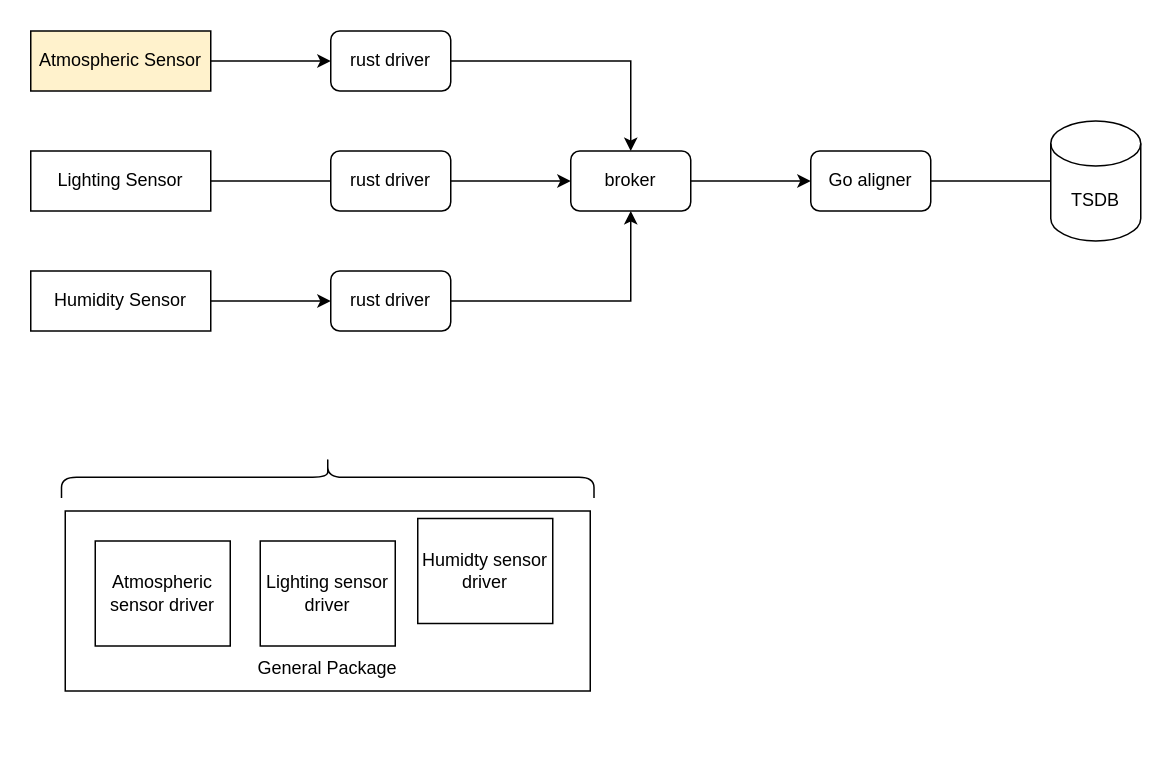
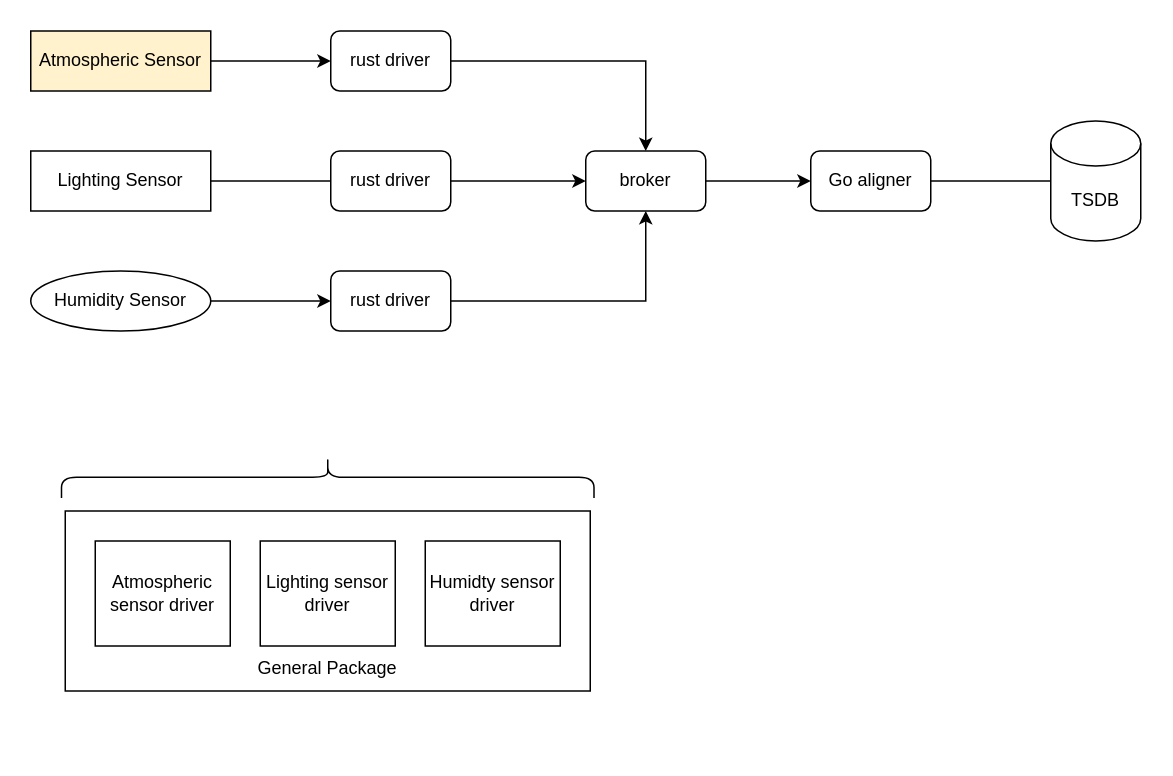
node "broker": moved (631, 181) -> (646, 181)
node "Humidity Sensor": shape rectangle -> ellipse
node "Humidty sensor driver": moved (485, 571) -> (493, 593)
